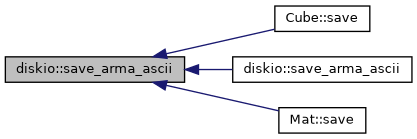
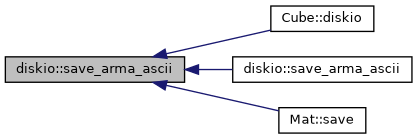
node "Cube::save": label "Cube::save" -> "Cube::diskio"
